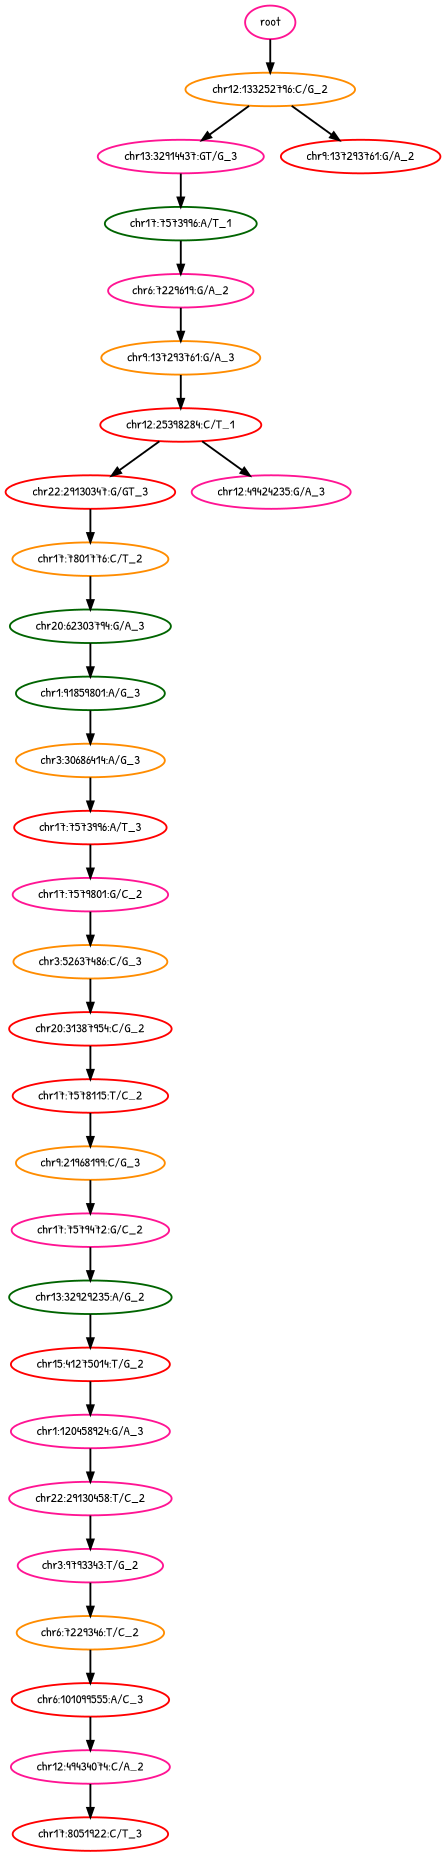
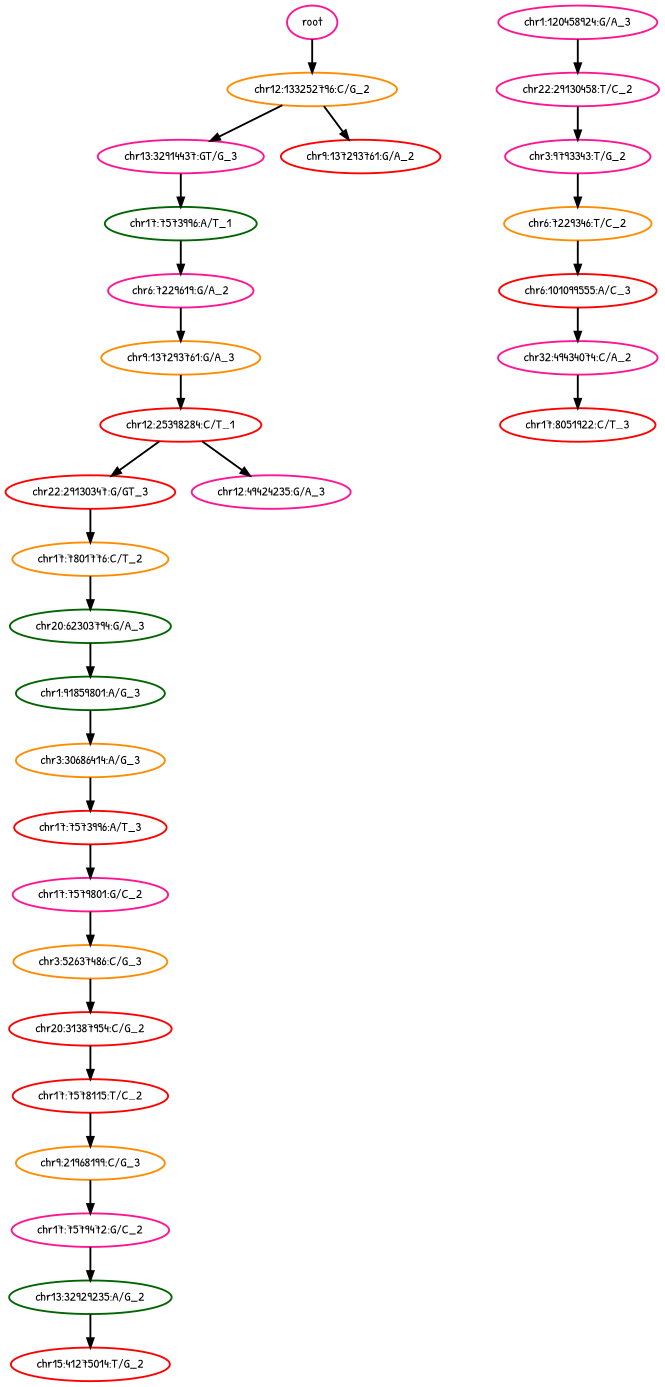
edge "chr15:41275014:T/G_2" -> "chr1:120458924:G/A_3": removed
node "chr12:49434074:C/A_2": label "chr12:49434074:C/A_2" -> "chr32:49434074:C/A_2"
